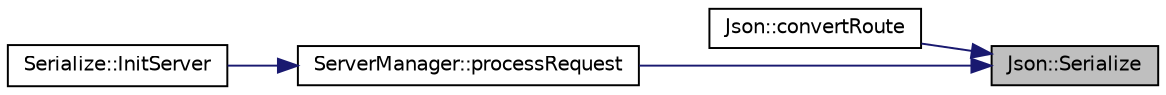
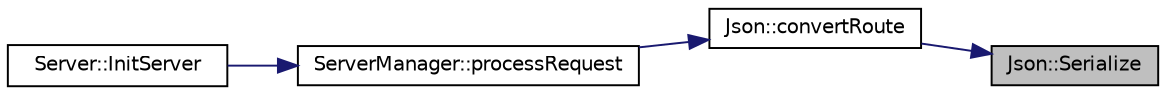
node "Serialize::InitServer": label "Serialize::InitServer" -> "Server::InitServer"
edge "ServerManager::processRequest" -> "Json::Serialize": now "ServerManager::processRequest" -> "Json::convertRoute"
